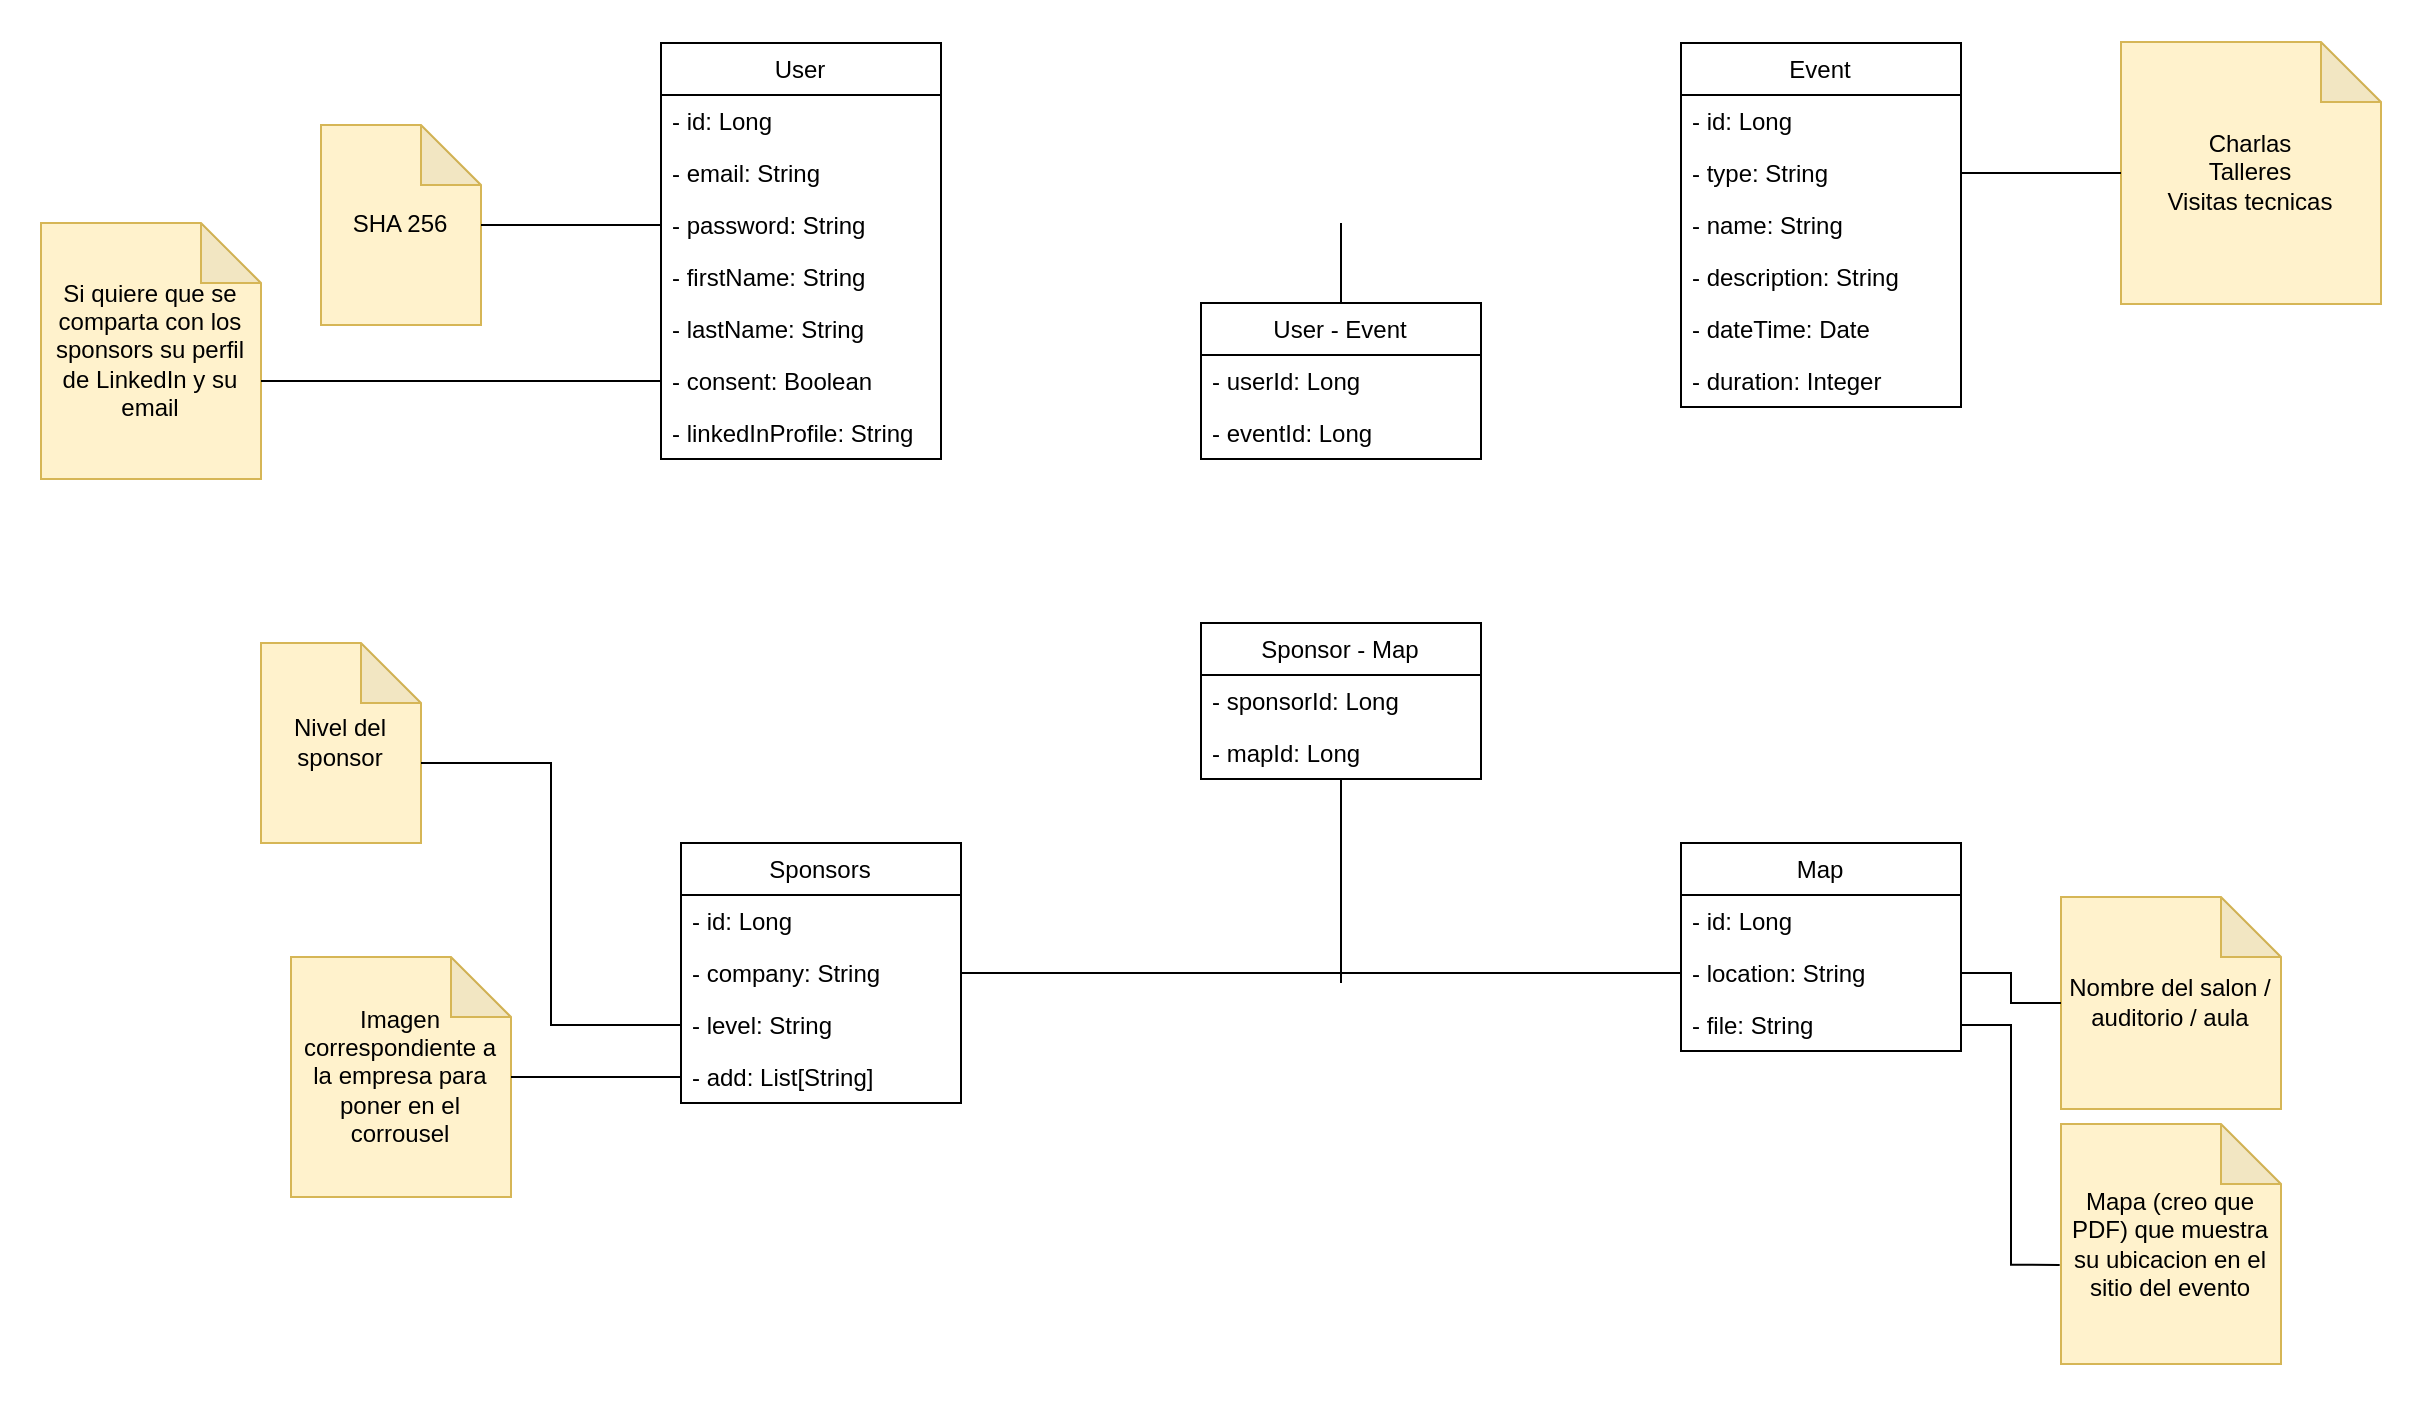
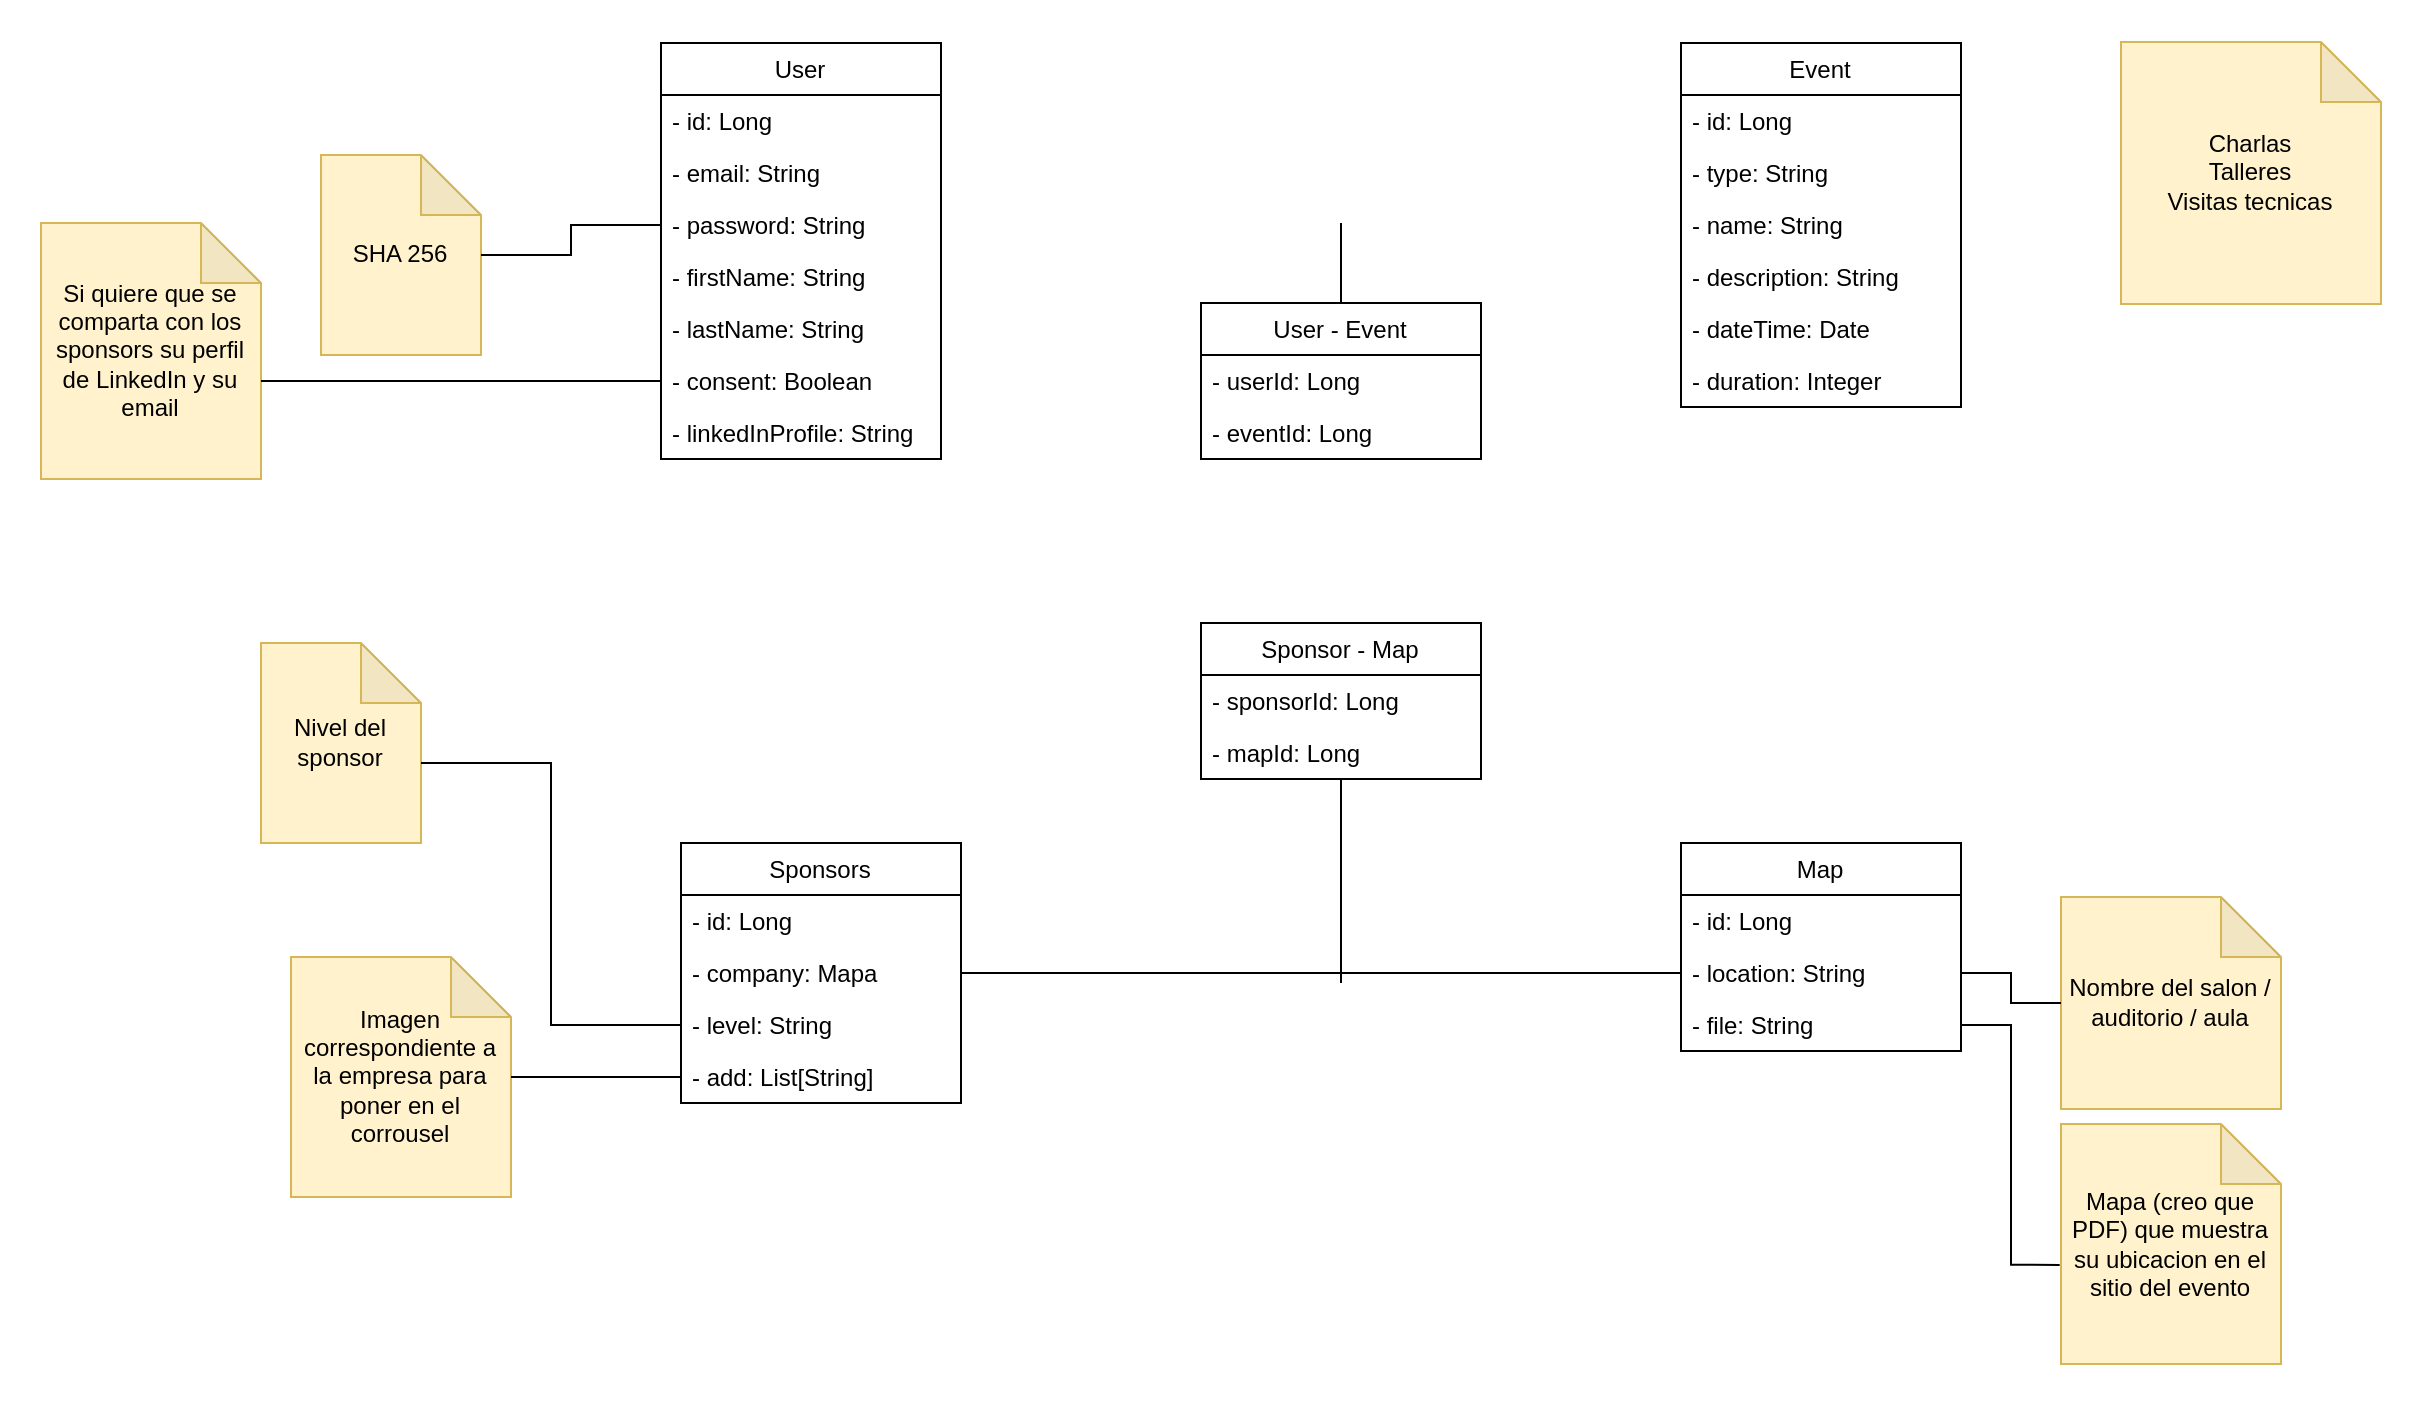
edge "- type: String" -- "Charlas Talleres Visitas tecnicas": removed
node "SHA 256": moved (401, 225) -> (401, 255)
node "- company: String": label "- company: String" -> "- company: Mapa"
